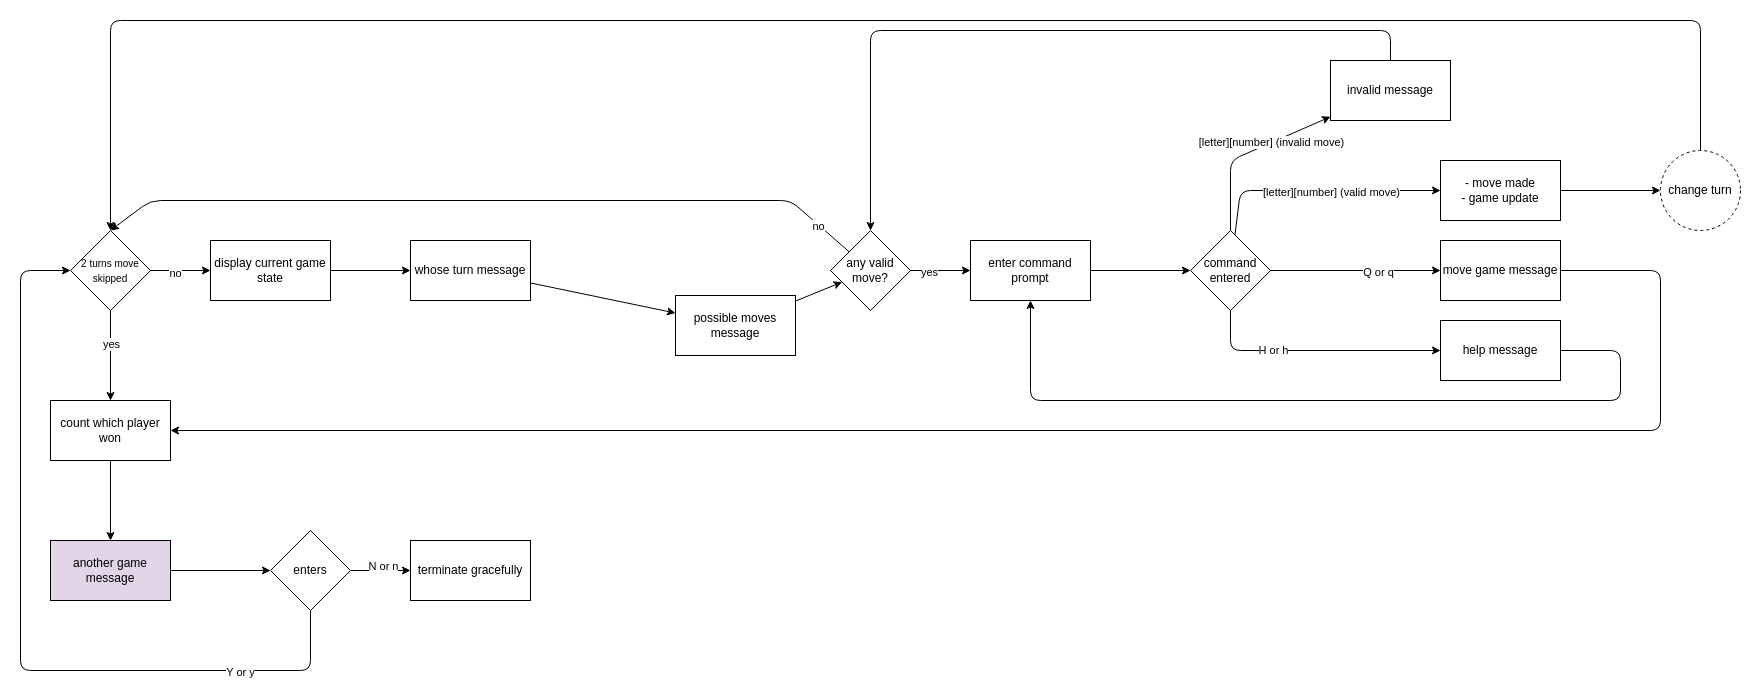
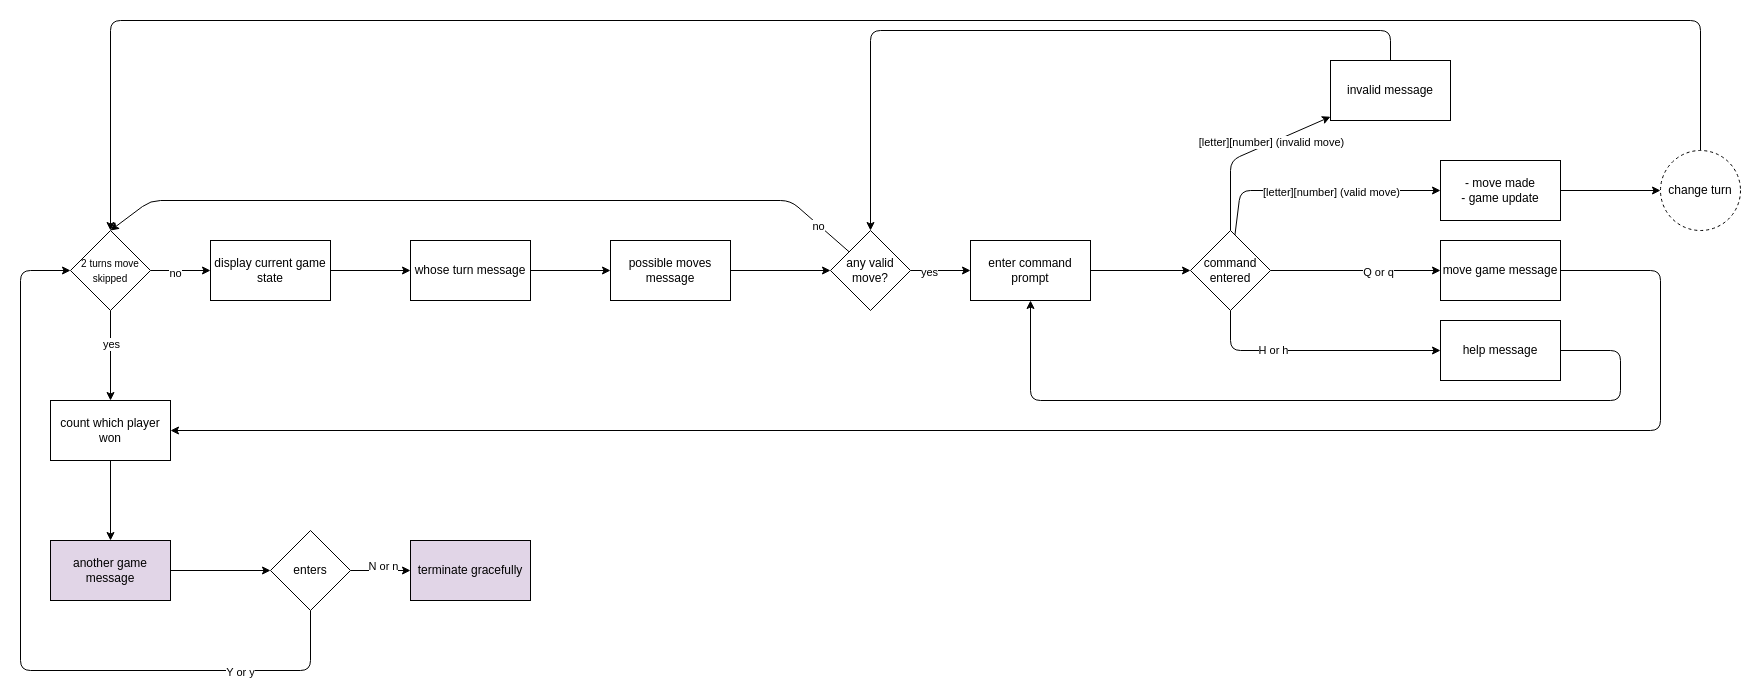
node "possible moves message": moved (736, 326) -> (671, 271)
node "terminate gracefully": fillcolor #ffffff -> #e1d5e7
